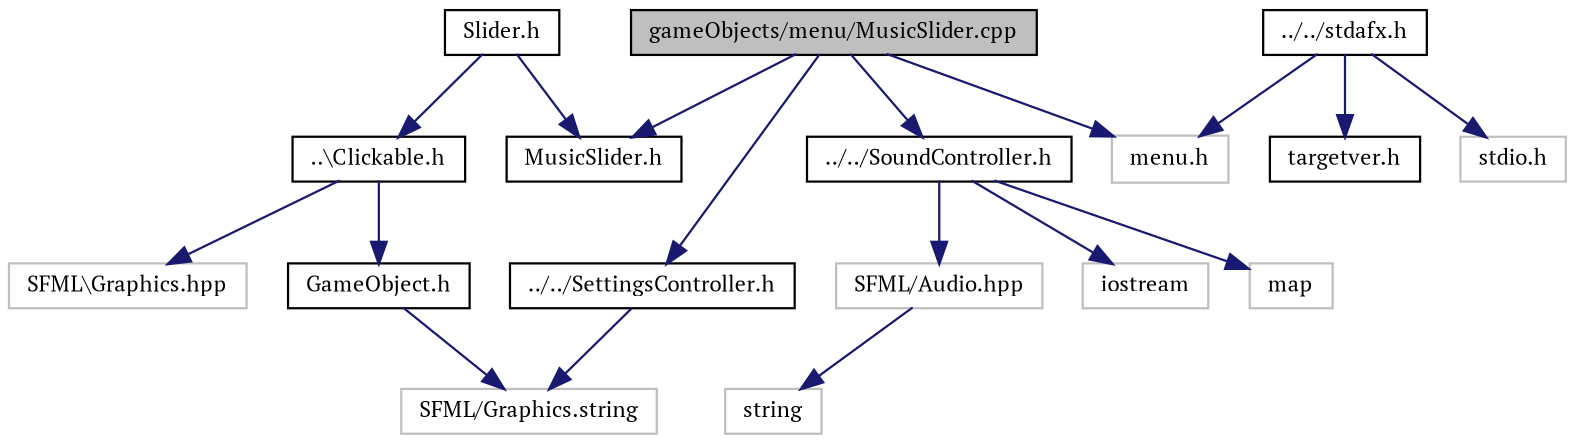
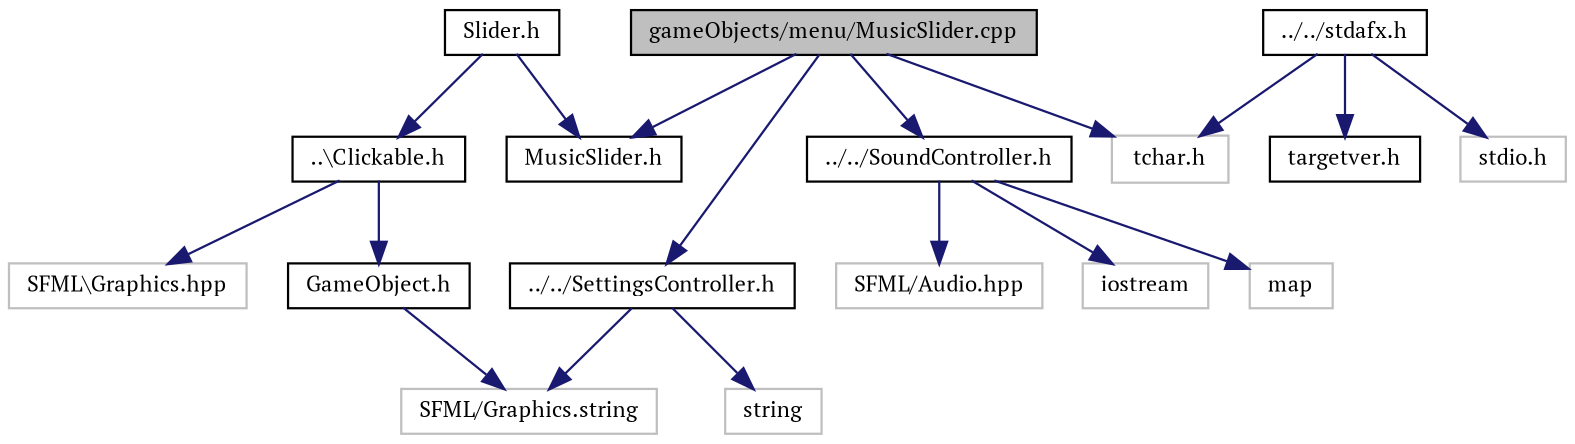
node "menu.h": label "menu.h" -> "tchar.h"
edge "SFML/Audio.hpp" -> "string": now "../../SettingsController.h" -> "string"
